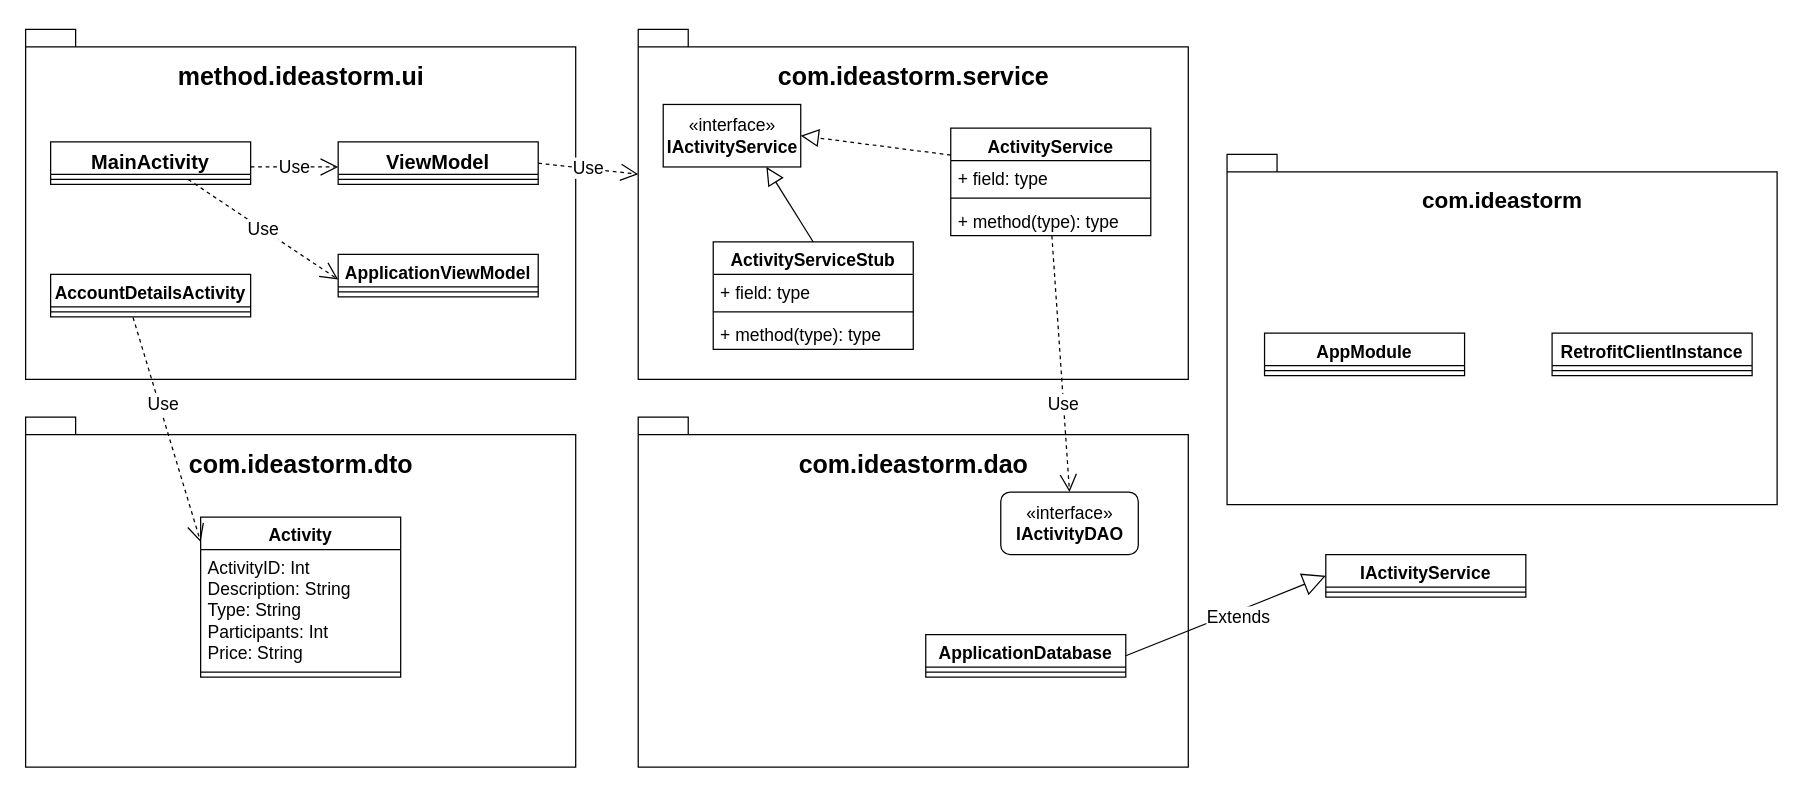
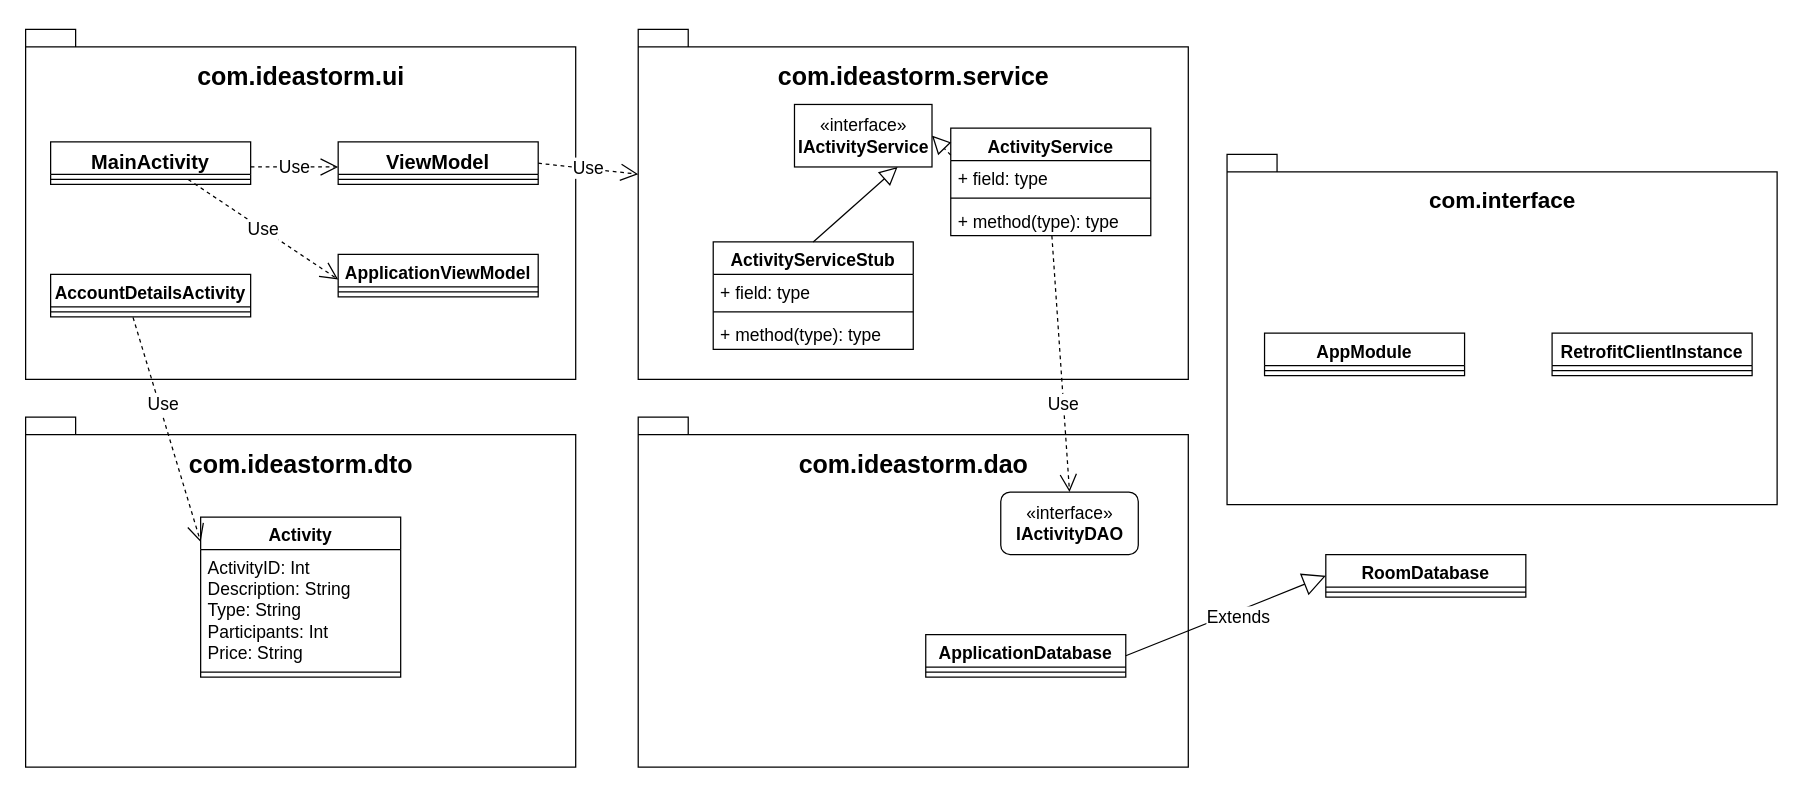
node "«interface» IActivityService": moved (732, 136) -> (863, 136)
node "method.ideastorm.ui": label "method.ideastorm.ui" -> "com.ideastorm.ui"
node "com.ideastorm": label "com.ideastorm" -> "com.interface"
node "IActivityService": label "IActivityService" -> "RoomDatabase"
